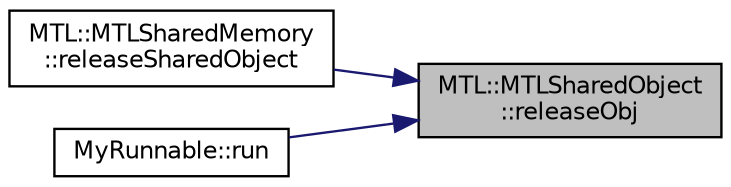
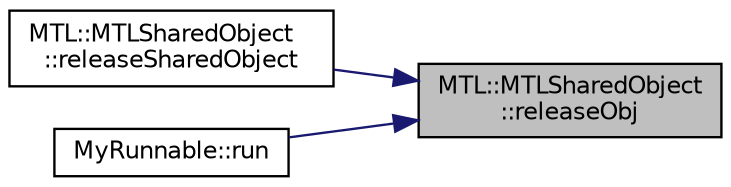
node "MTL::MTLSharedMemory ::releaseSharedObject": label "MTL::MTLSharedMemory ::releaseSharedObject" -> "MTL::MTLSharedObject ::releaseSharedObject"
